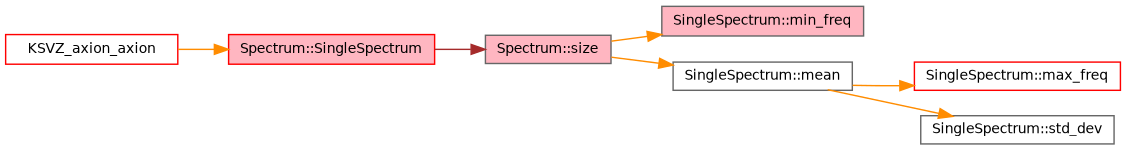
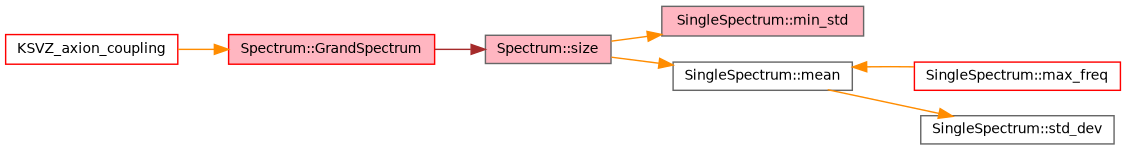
node "SingleSpectrum::min_freq": label "SingleSpectrum::min_freq" -> "SingleSpectrum::min_std"
node "KSVZ_axion_axion": label "KSVZ_axion_axion" -> "KSVZ_axion_coupling"
node "Spectrum::SingleSpectrum": label "Spectrum::SingleSpectrum" -> "Spectrum::GrandSpectrum"
edge "SingleSpectrum::mean" -> "SingleSpectrum::max_freq": reversed
